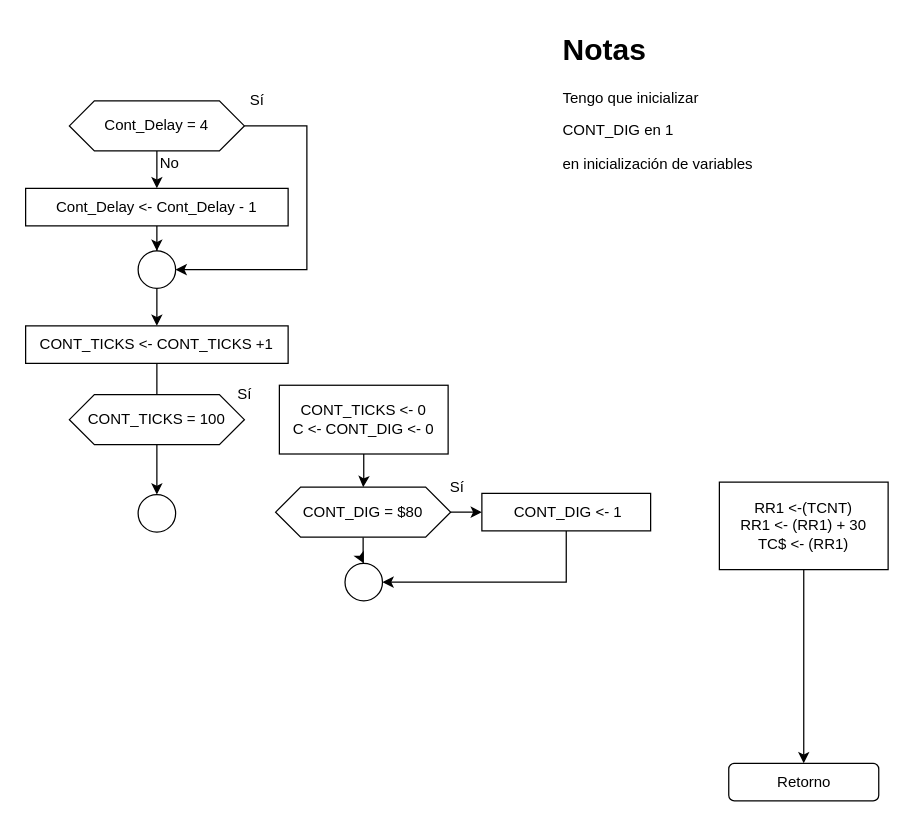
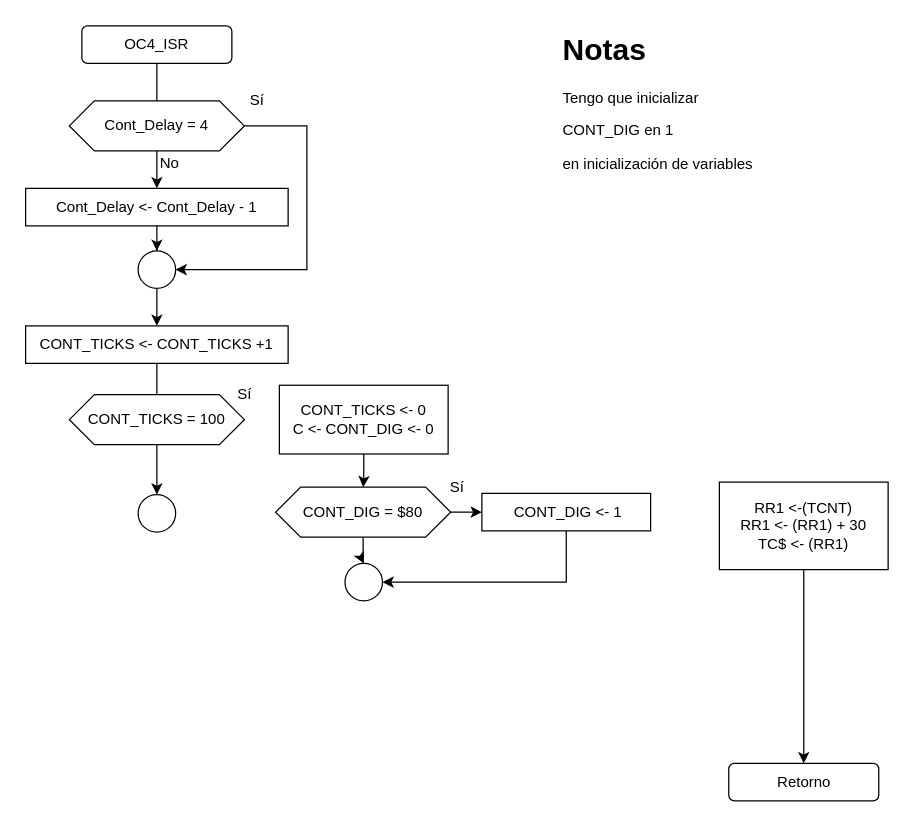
node "OC4_ISR": added
edge "OC4_ISR" -> "No": added
